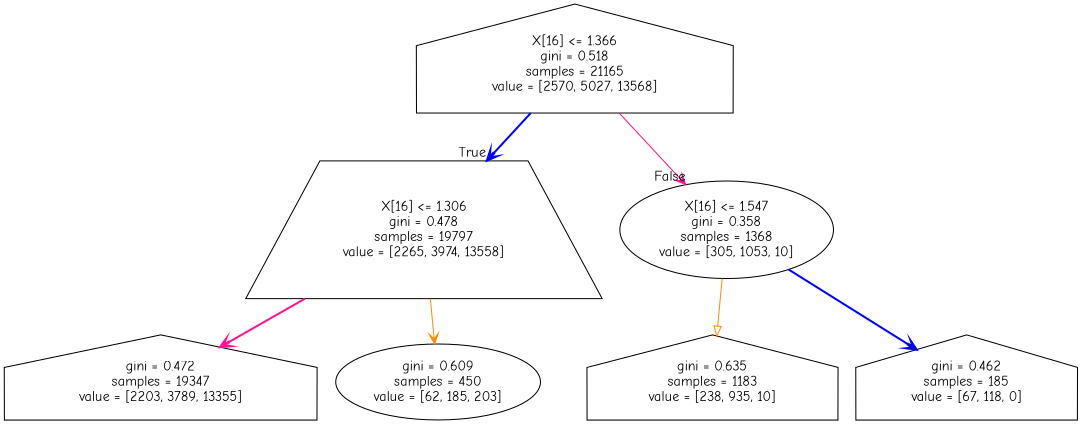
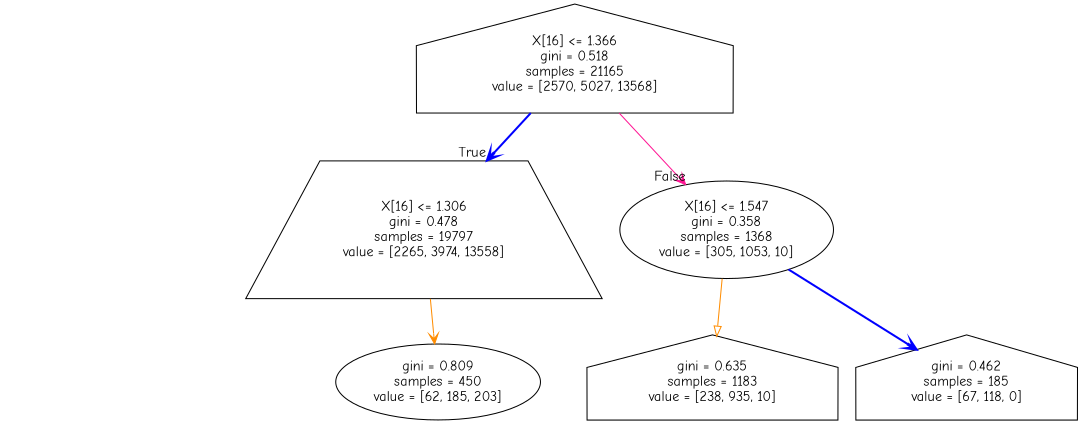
node "gini = 0.472 samples = 19347 value = [2203, 3789, 13355]": removed
node "gini = 0.609 samples = 450 value = [62, 185, 203]": label "gini = 0.609 samples = 450 value = [62, 185, 203]" -> "gini = 0.809 samples = 450 value = [62, 185, 203]"
